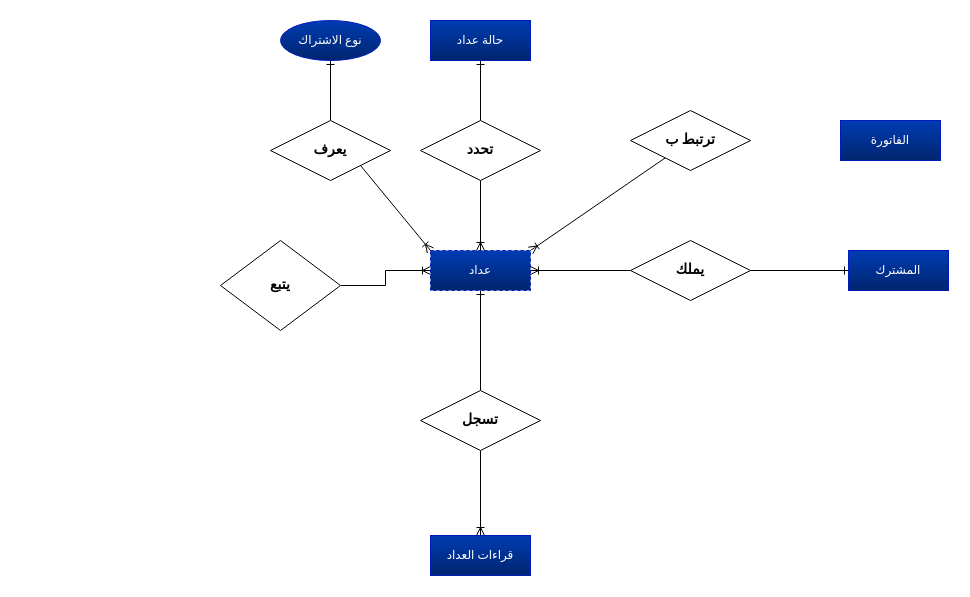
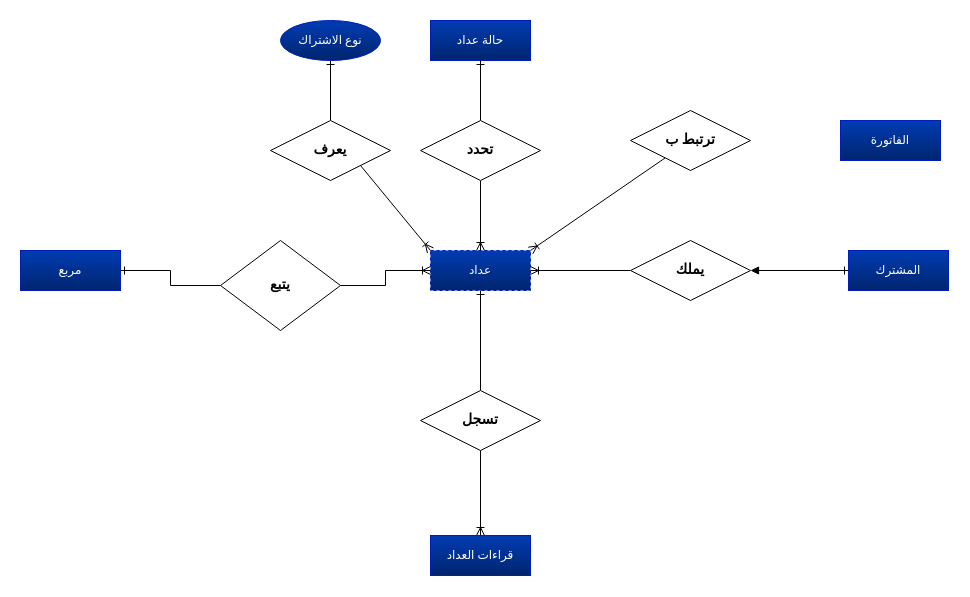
node "مربع": added
edge "يملك" -> "المشترك": arrowhead none -> block
edge "يتبع" -> "مربع": added
